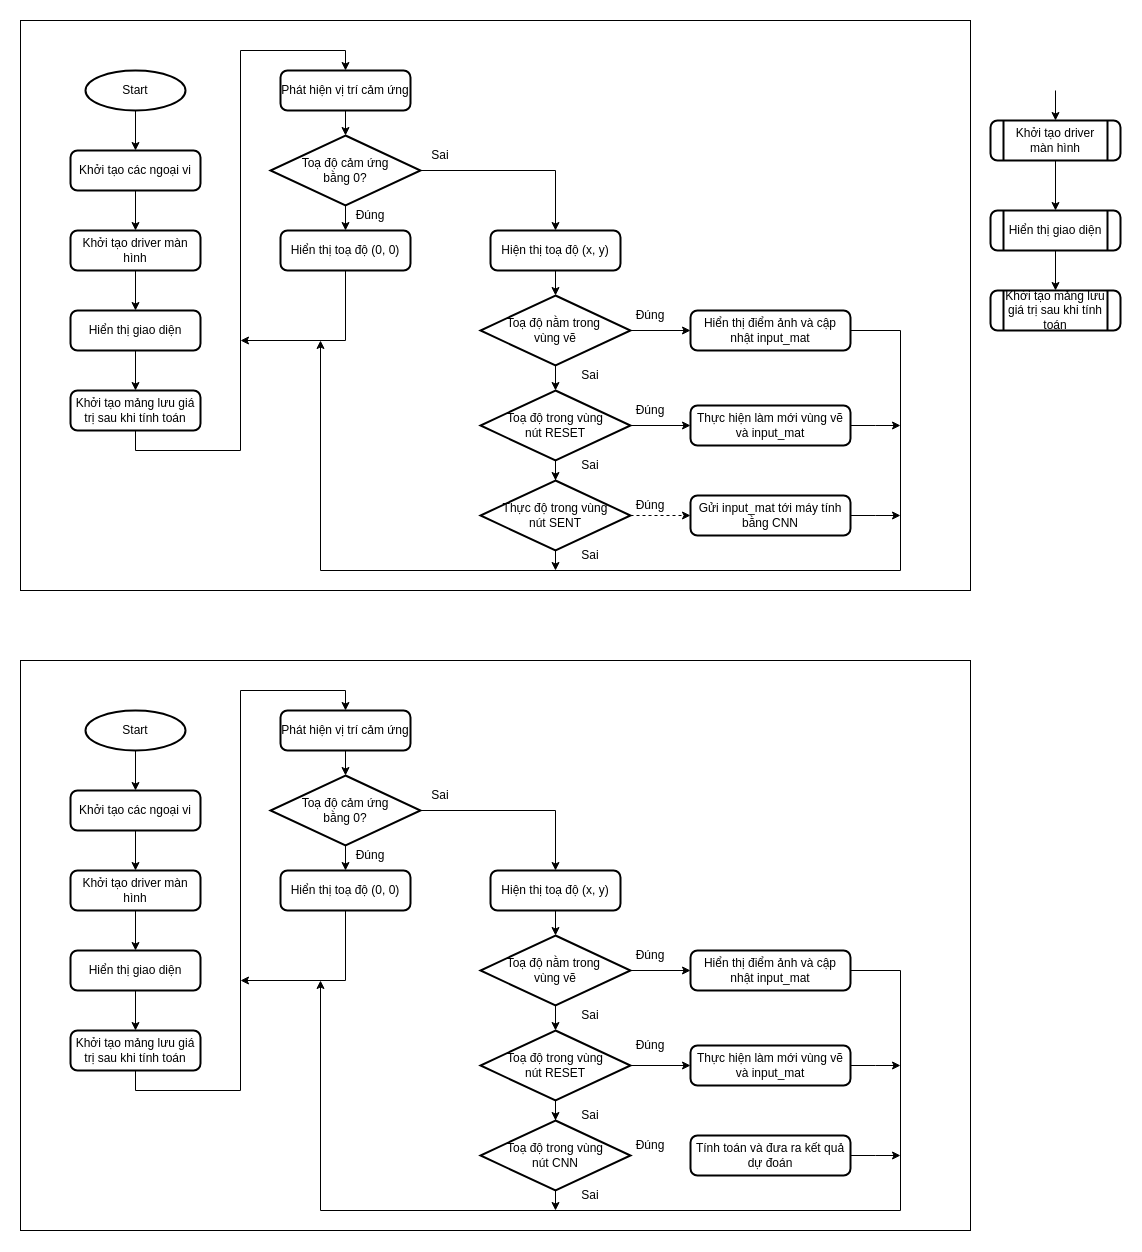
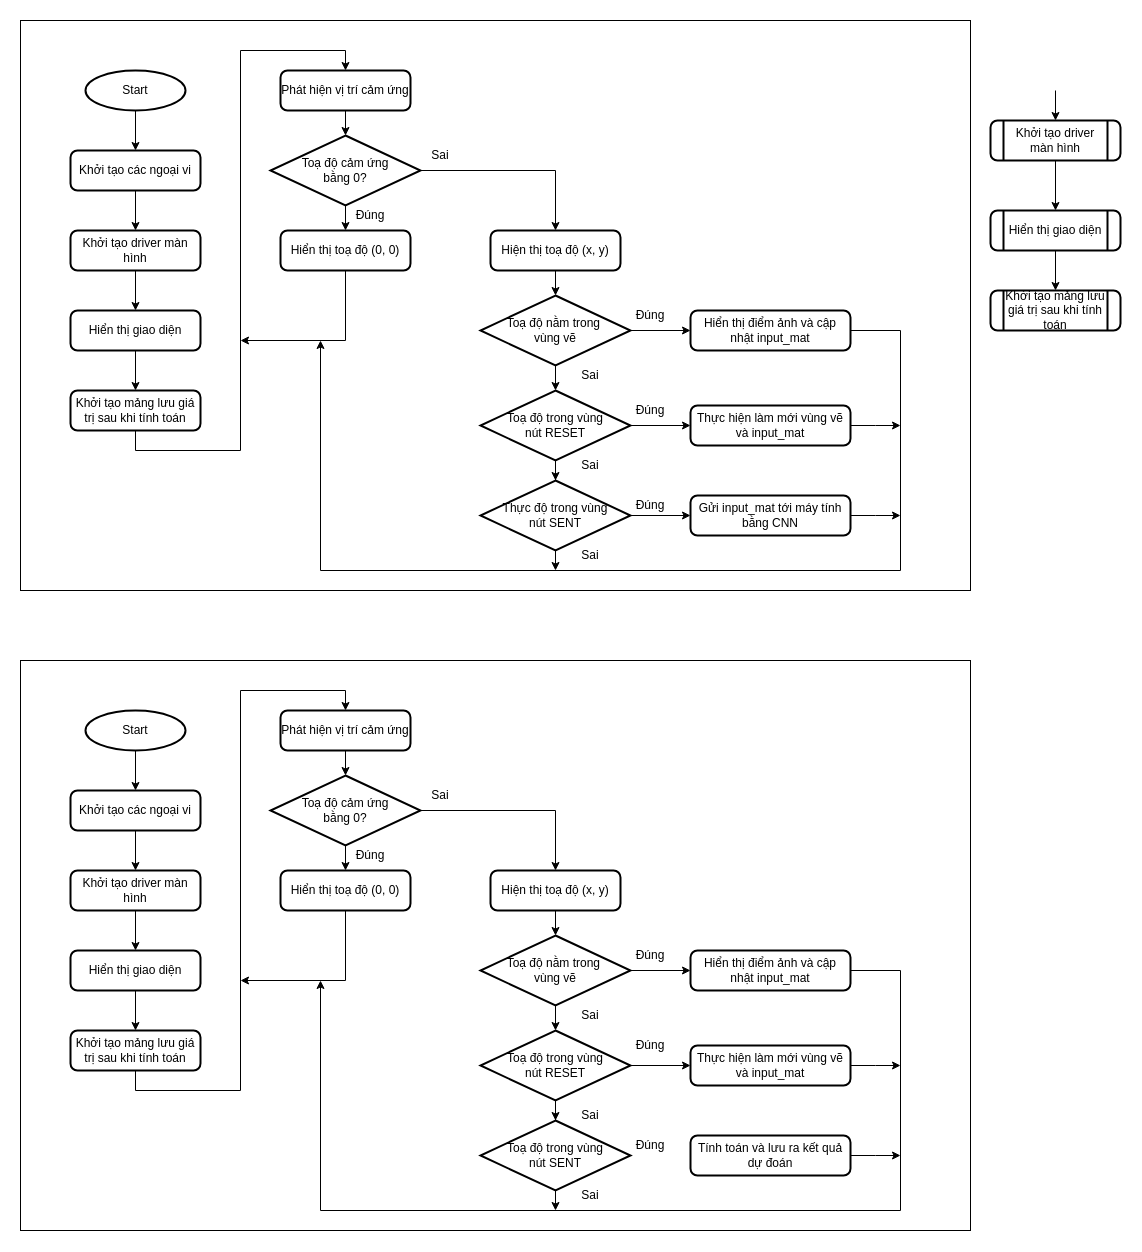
edge "Thực độ trong vùng nút SENT" -> "Gửi input_mat tới máy tính bằng CNN": style dashed -> solid
node "Toạ độ trong vùng nút CNN": label "Toạ độ trong vùng nút CNN" -> "Toạ độ trong vùng nút SENT"
node "Tính toán và đưa ra kết quả dự đoán": label "Tính toán và đưa ra kết quả dự đoán" -> "Tính toán và lưu ra kết quả dự đoán"
